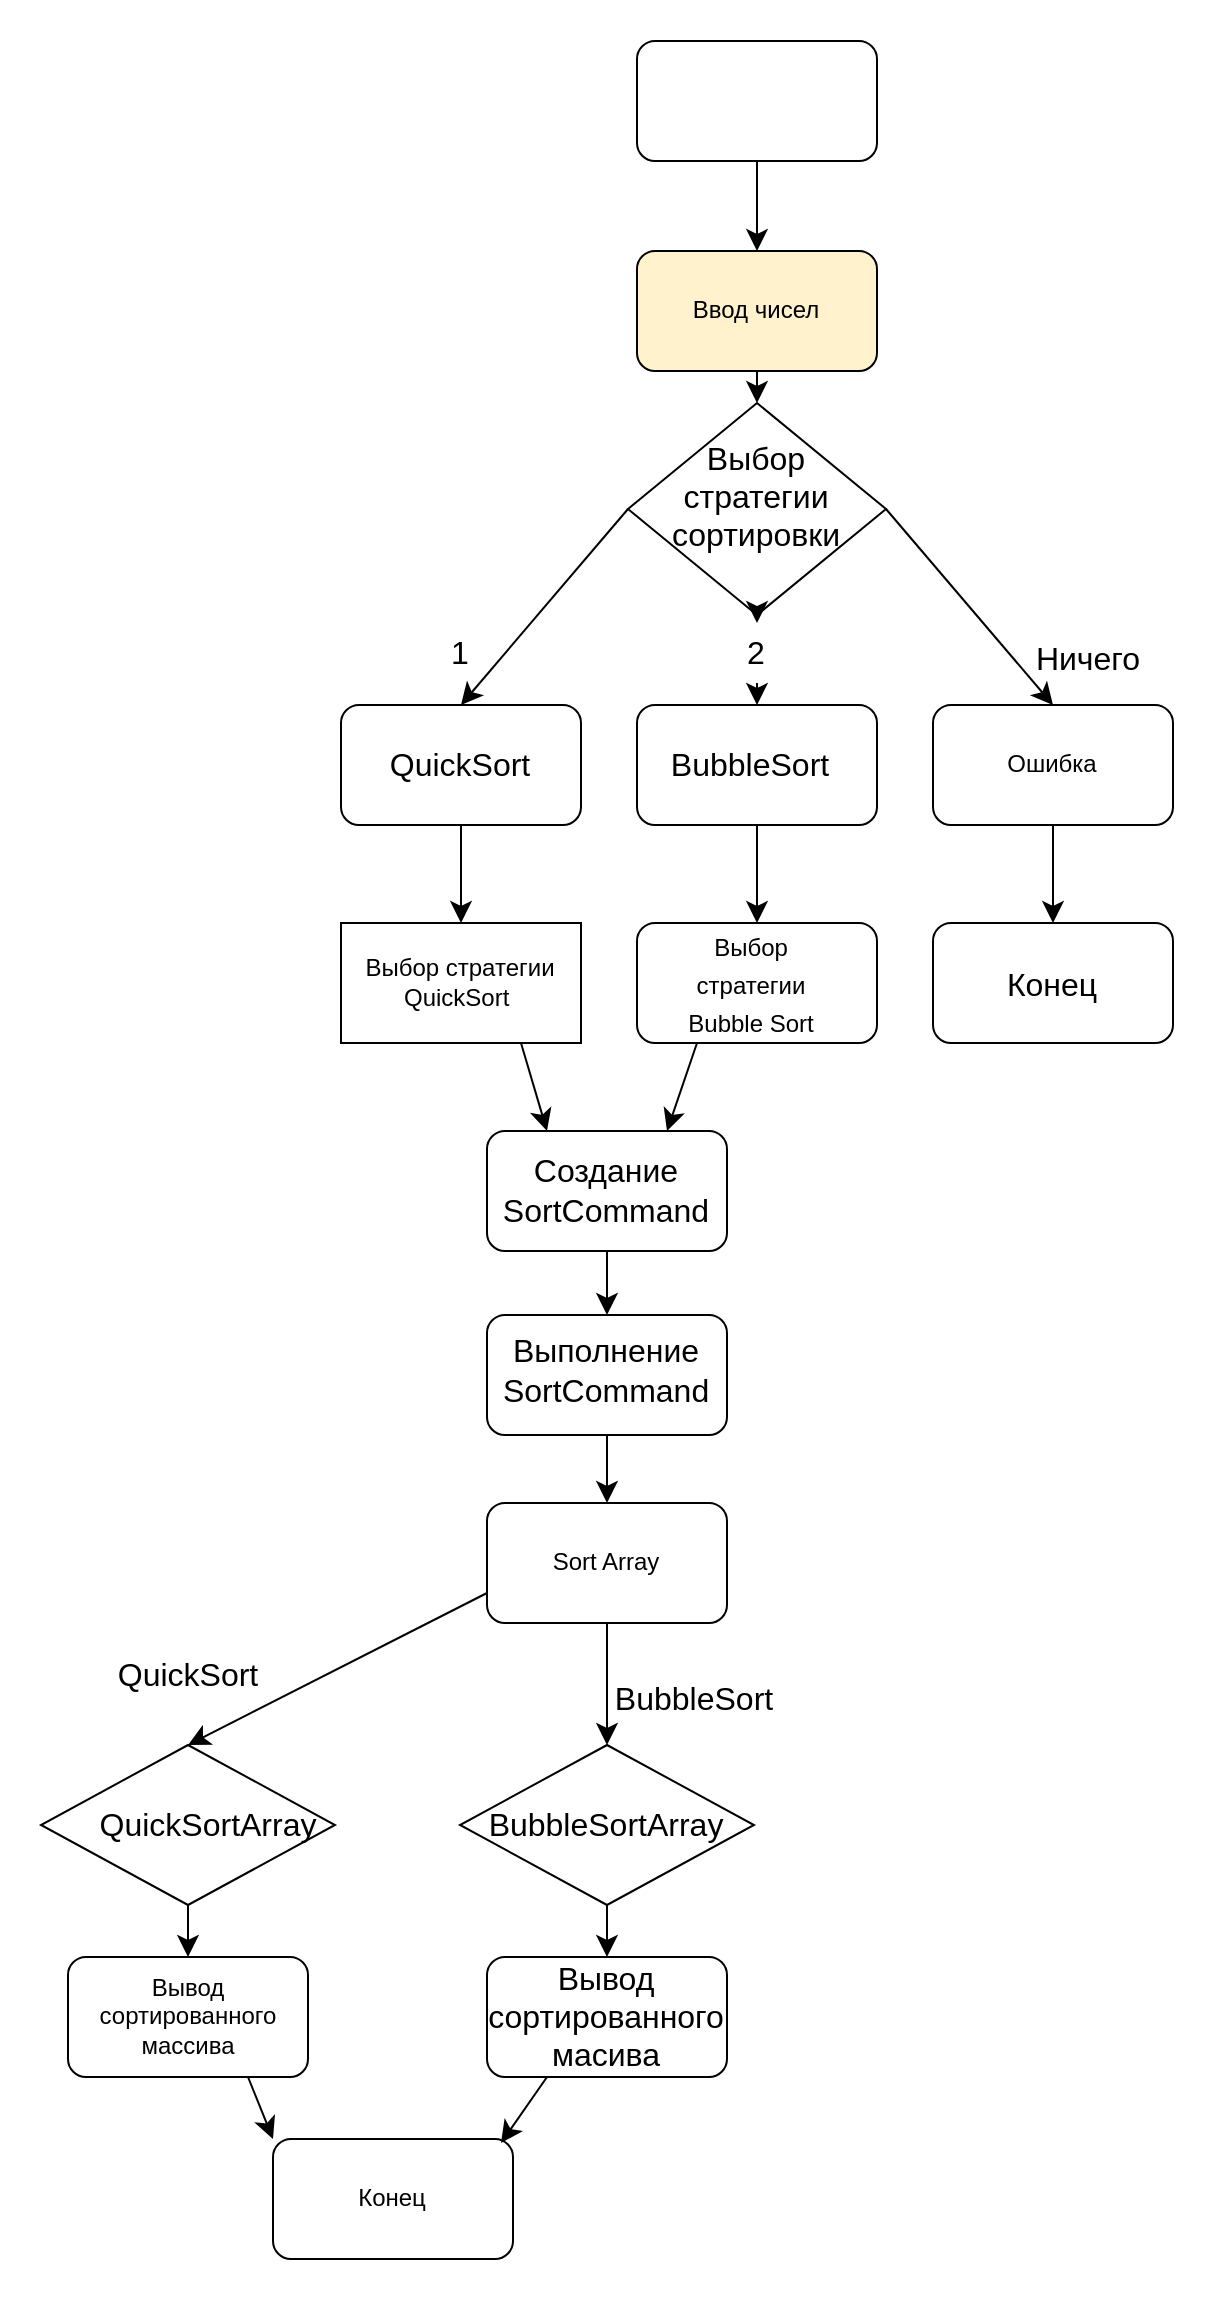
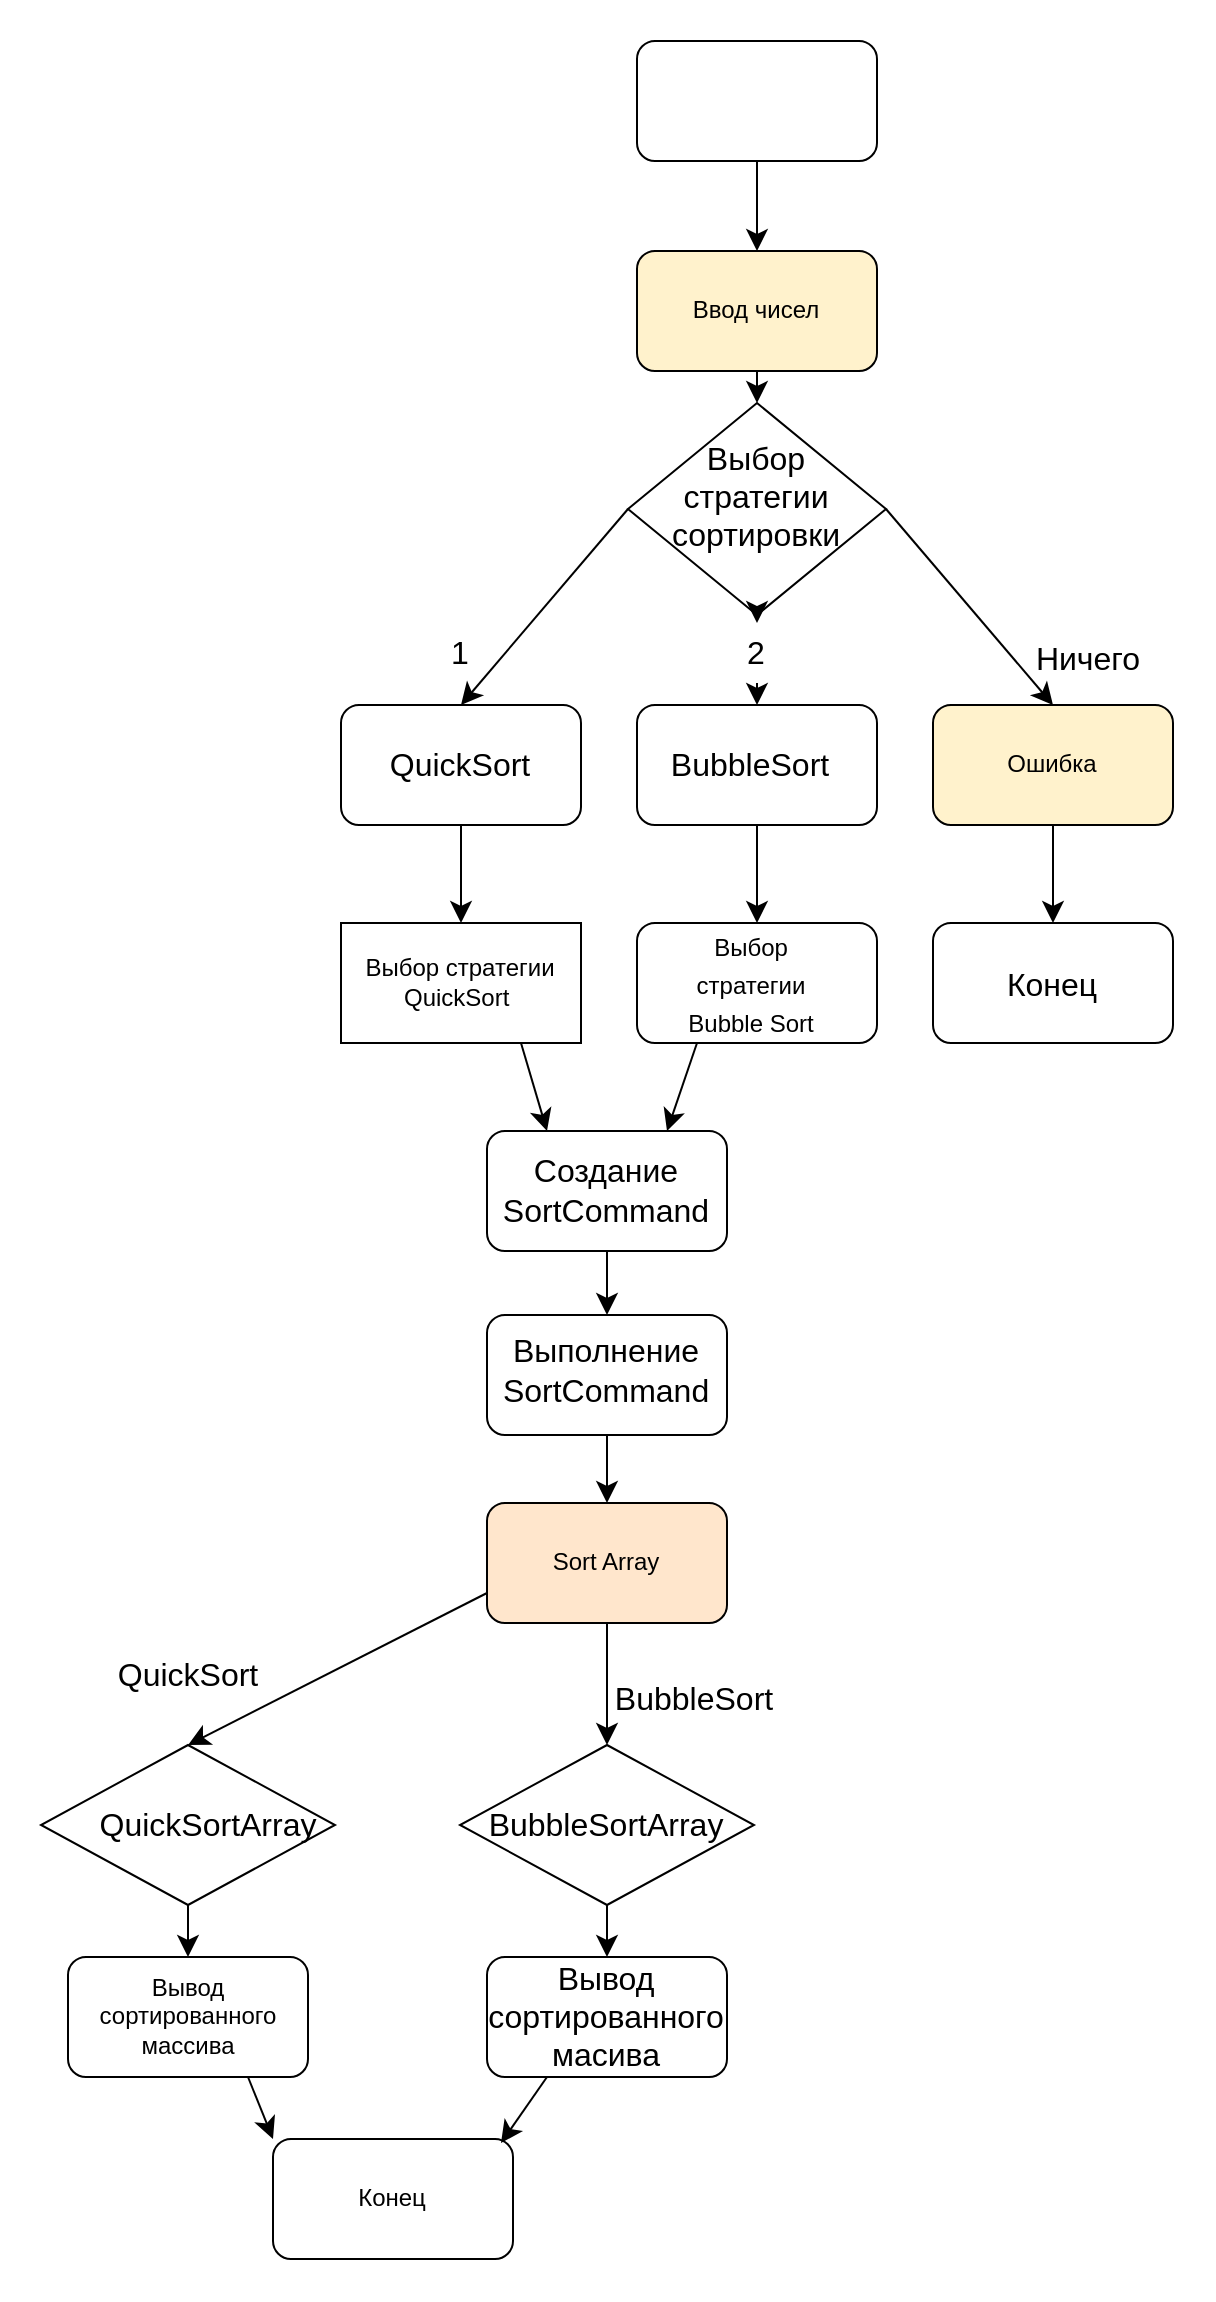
node "Ошибка": fillcolor #ffffff -> #fff2cc
node "Sort Array": fillcolor #ffffff -> #ffe6cc
